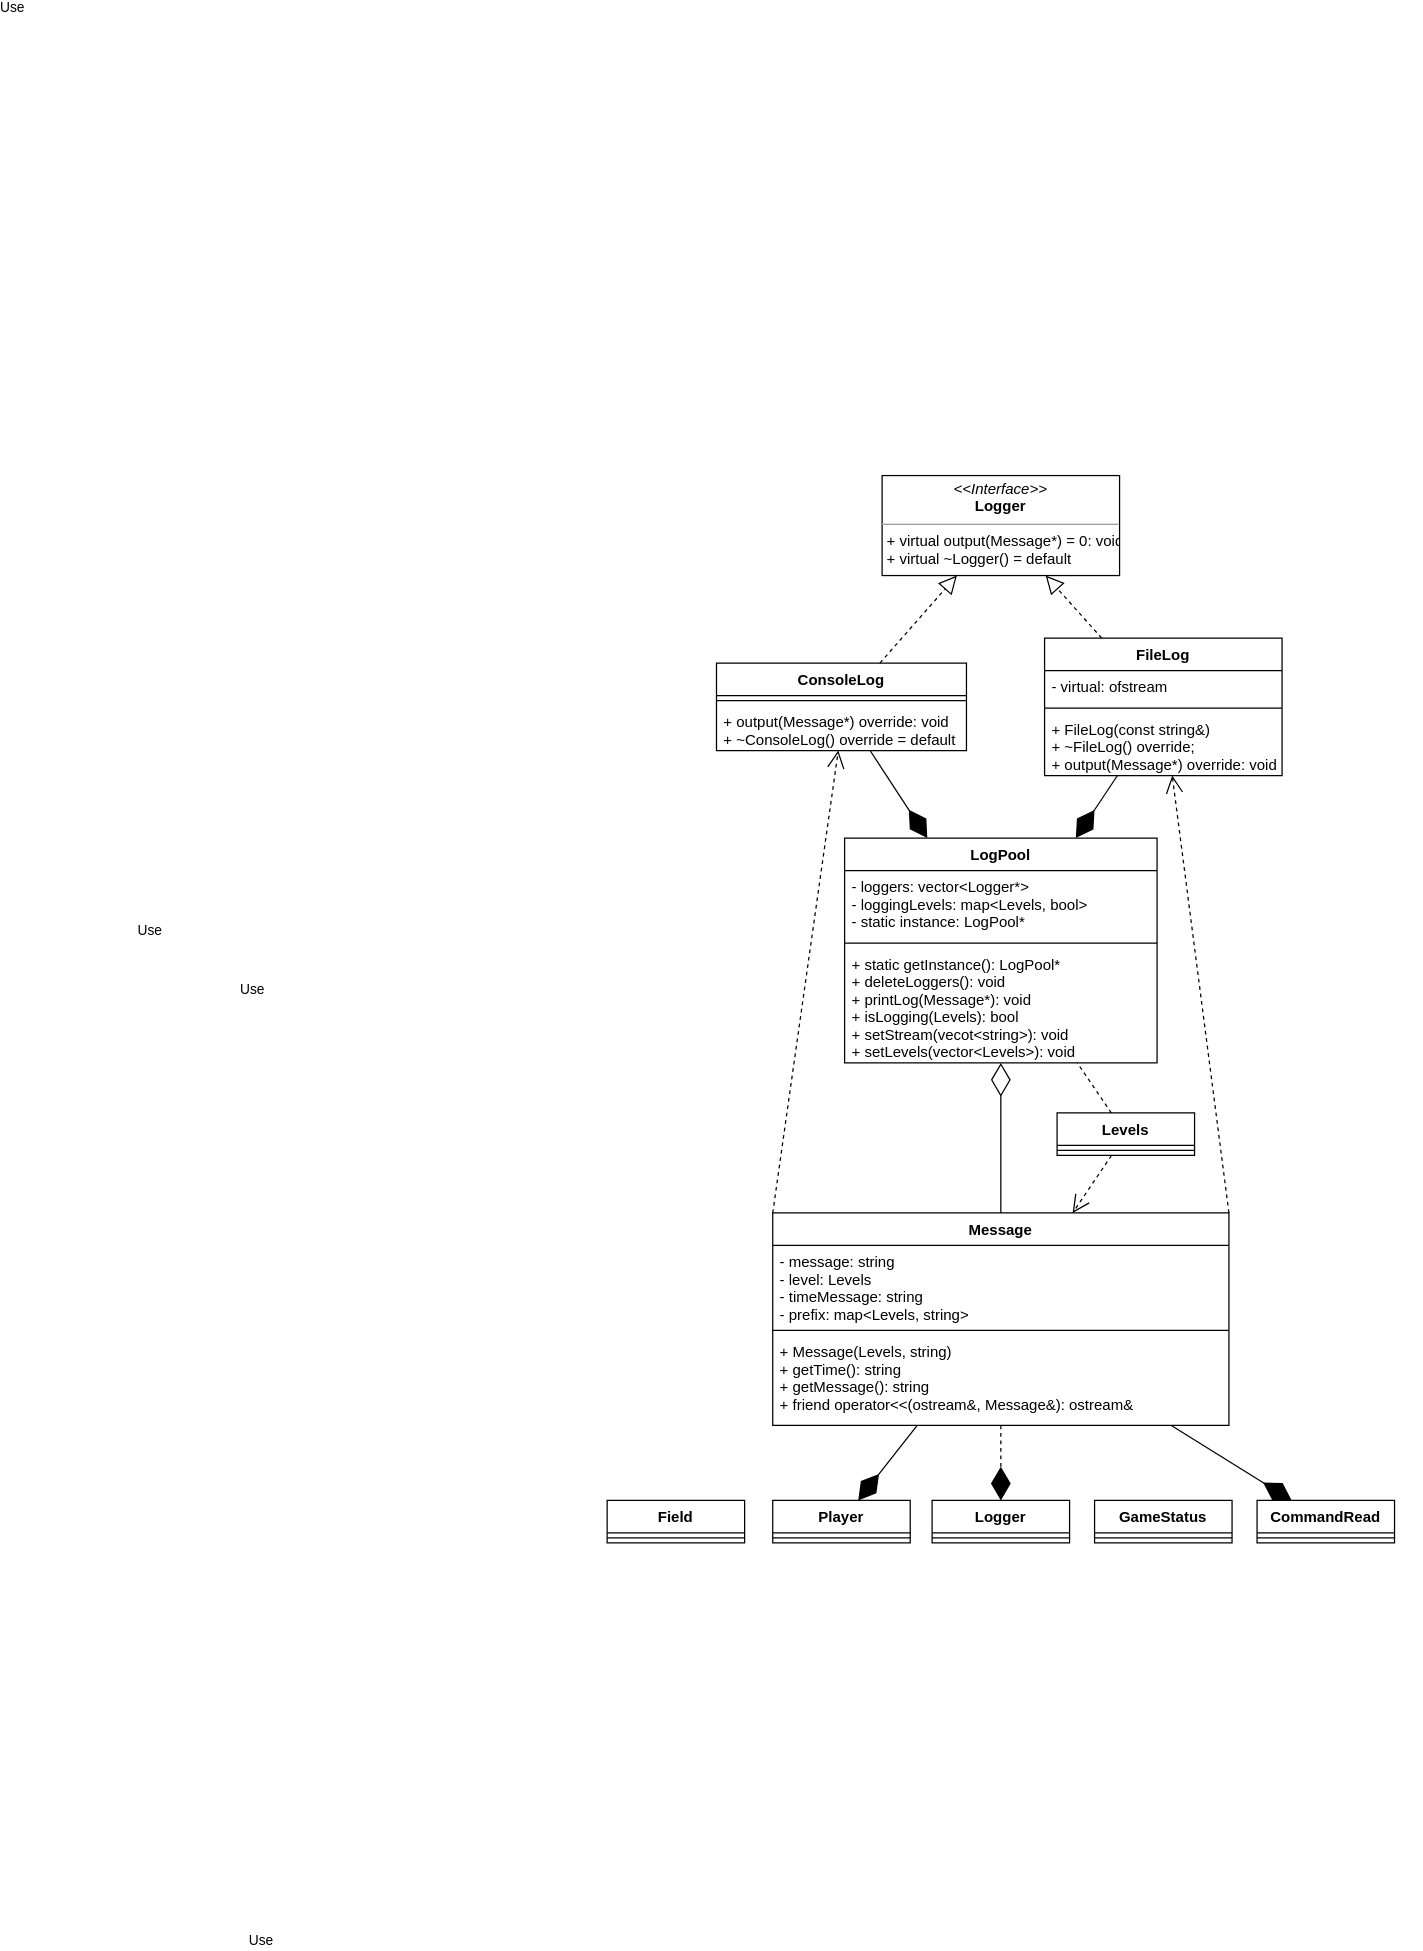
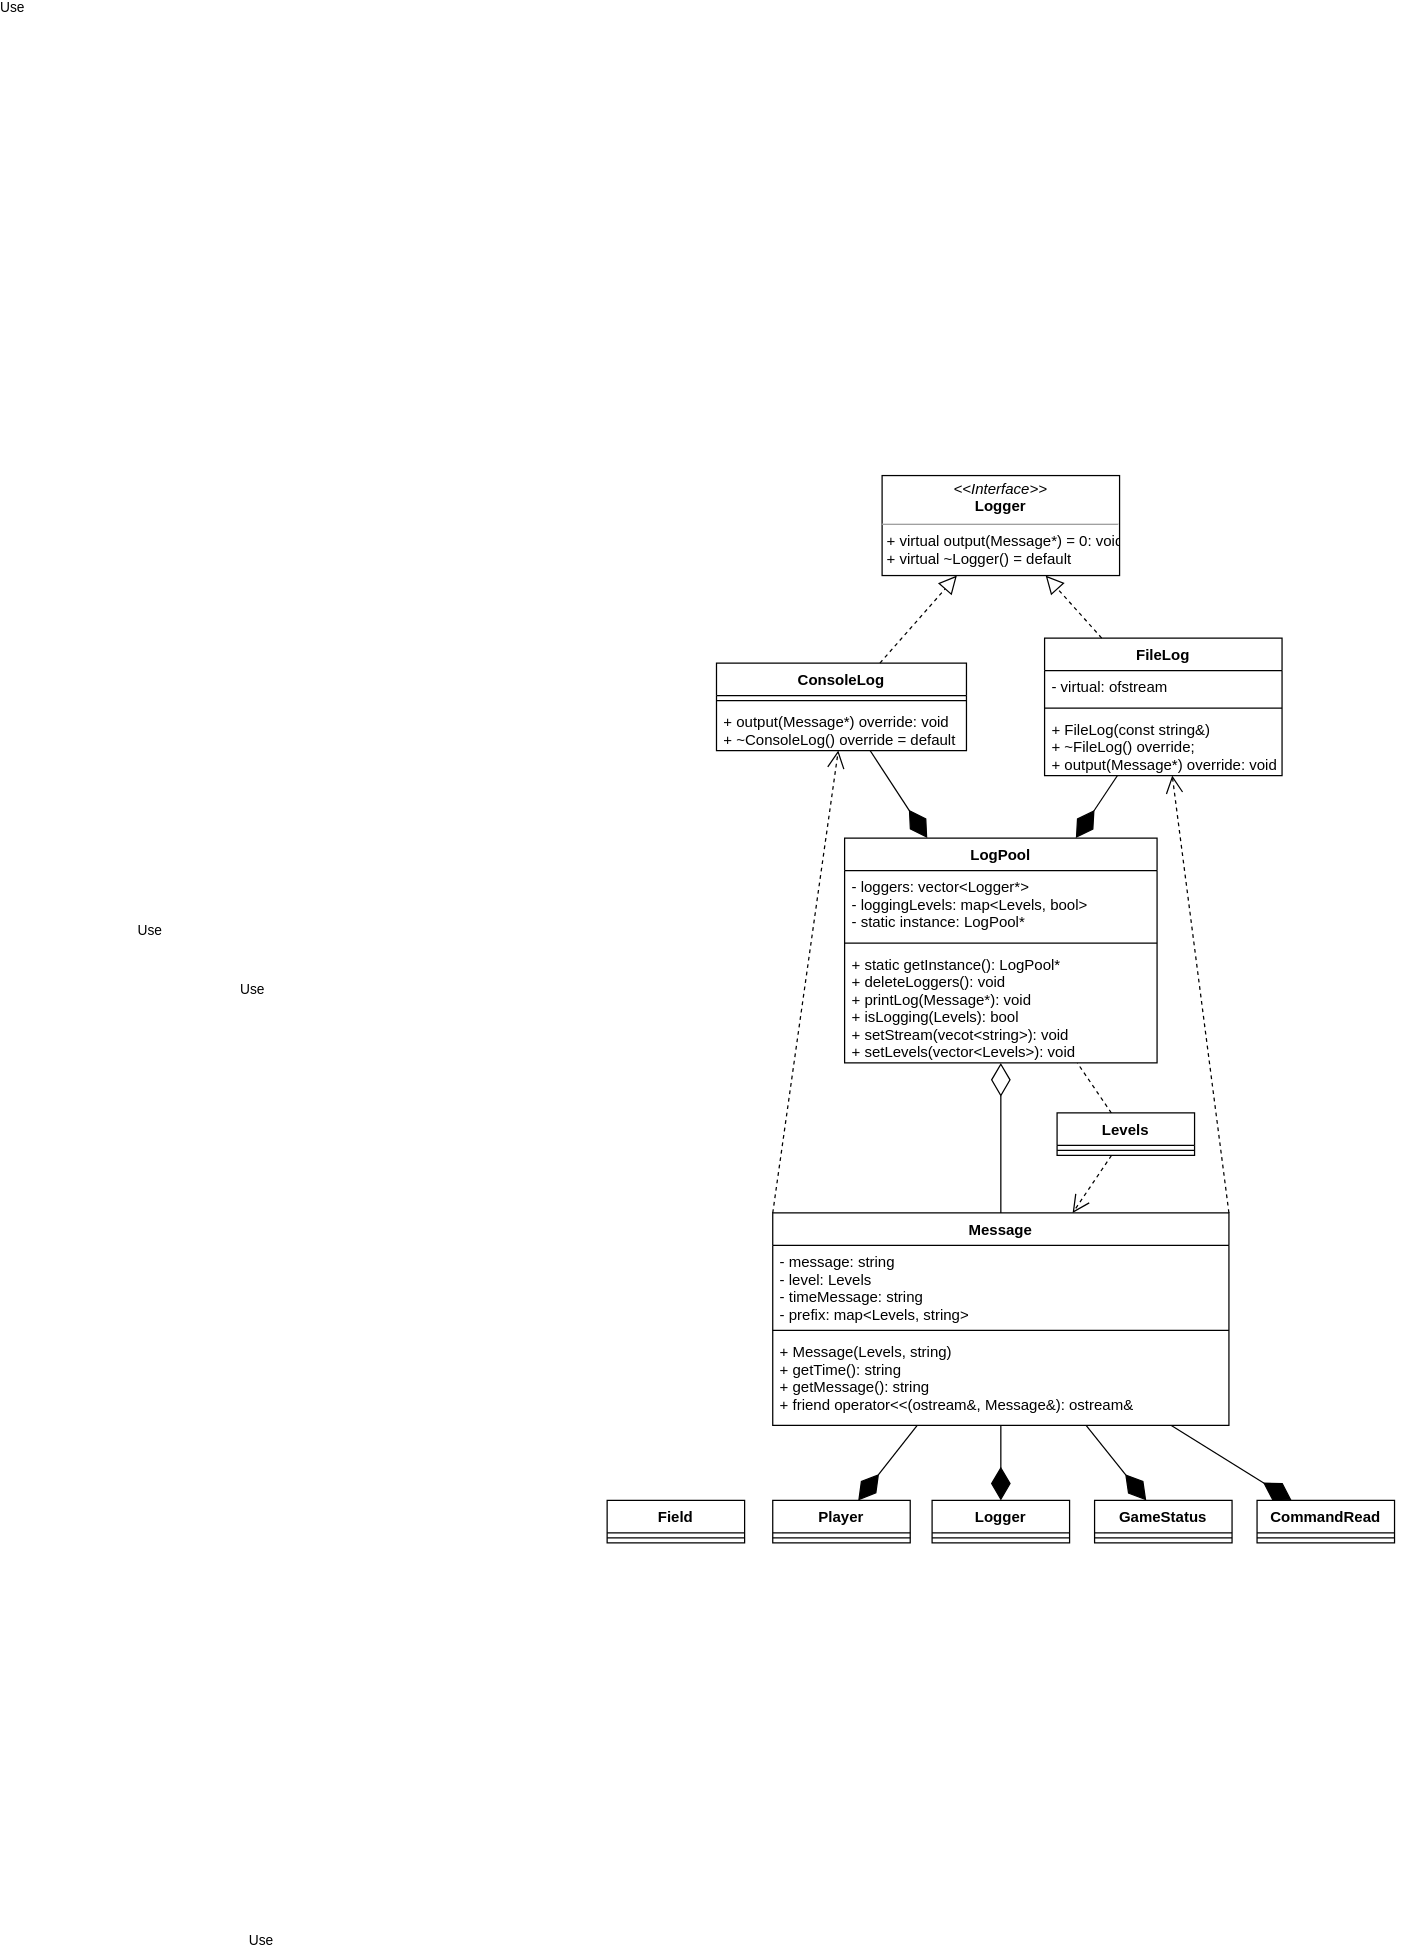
edge "Message" -> "Logger": style dashed -> solid
edge "Message" -> "GameStatus": added
